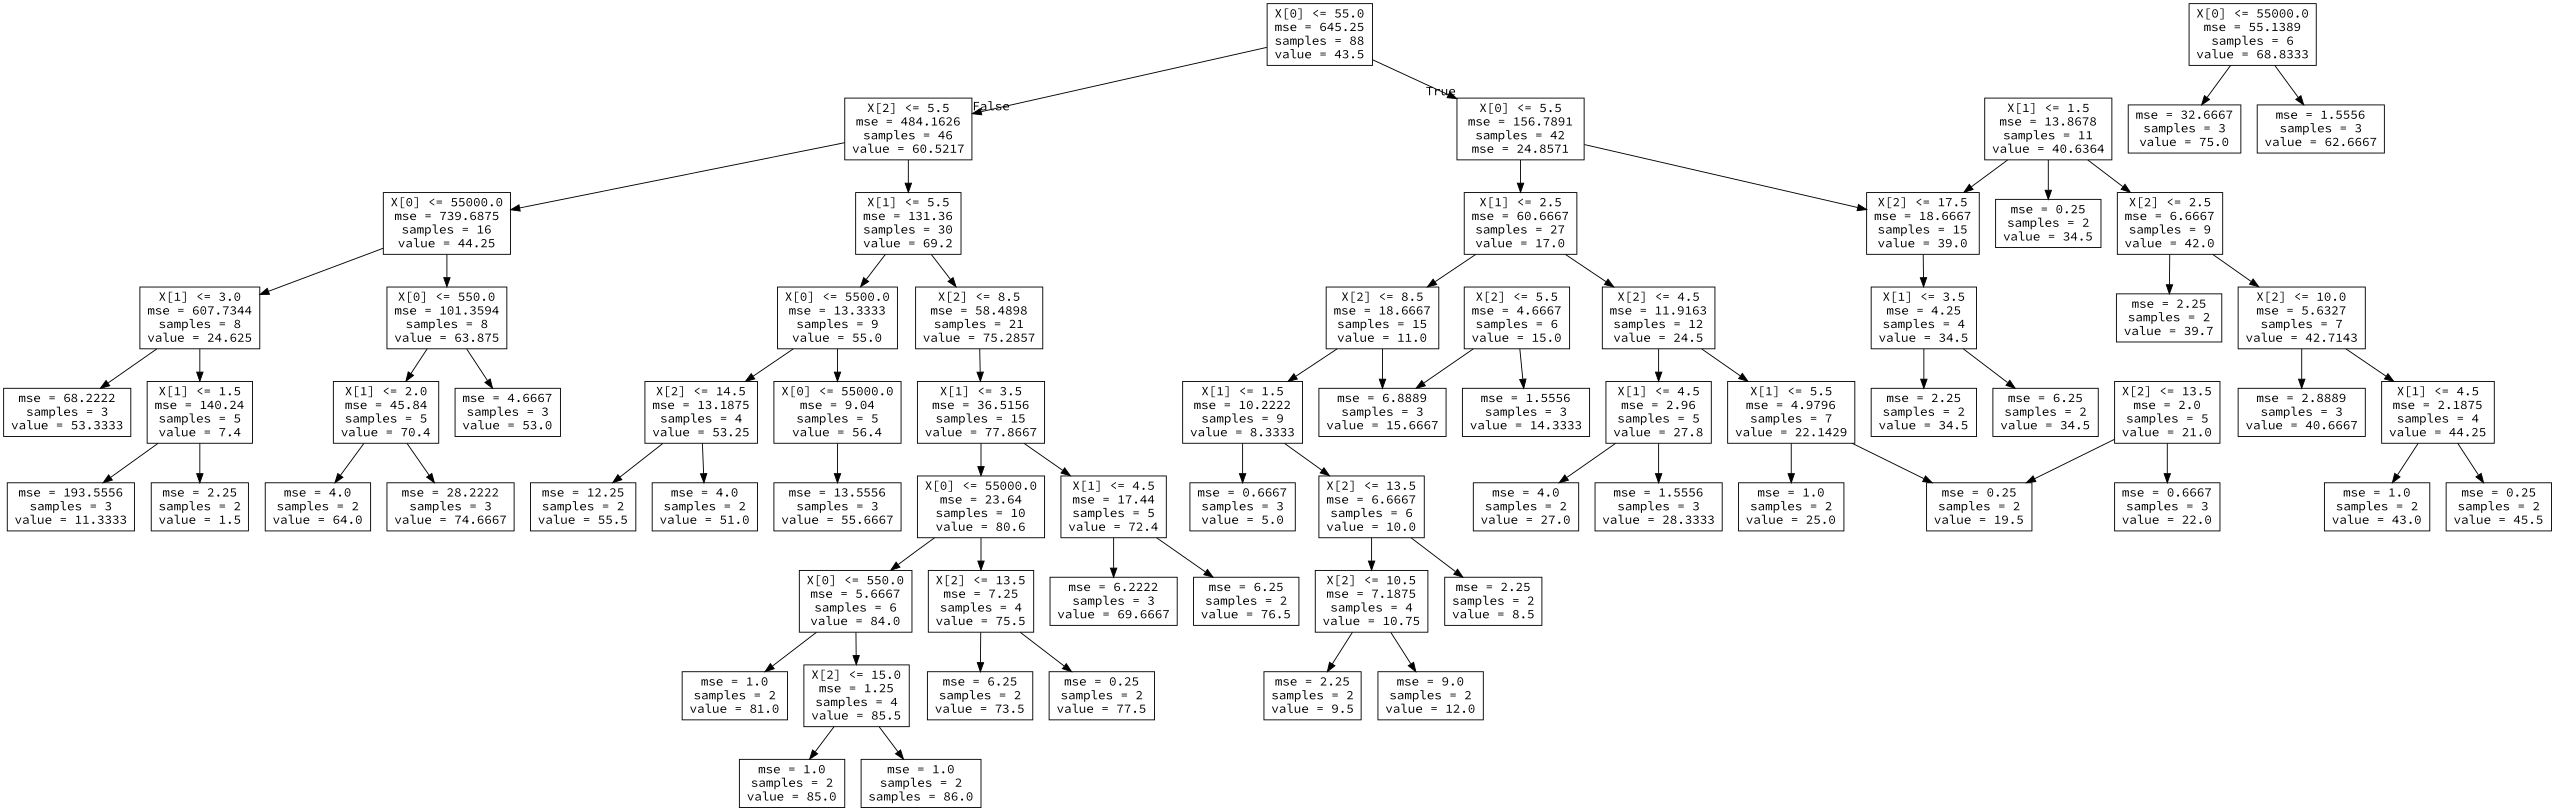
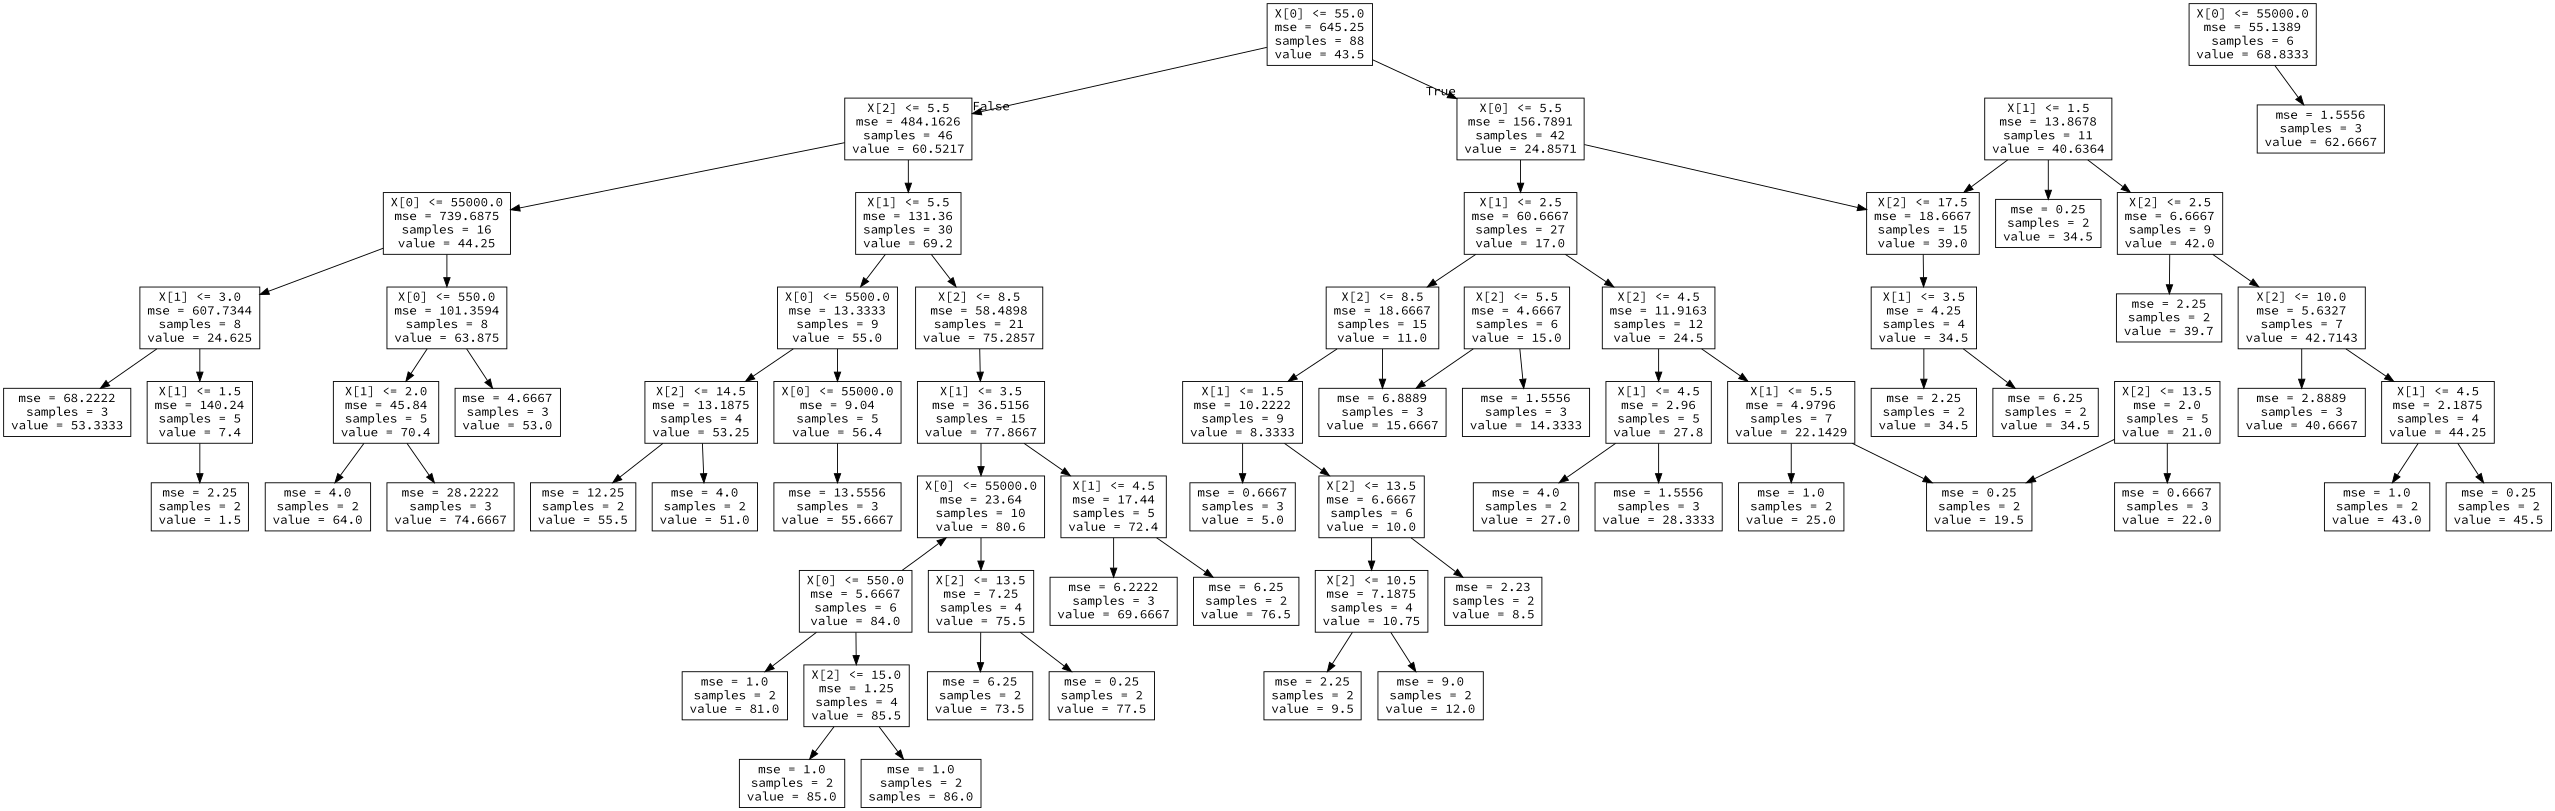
node "X[0] <= 5.5 mse = 156.7891 samples = 42 mse = 24.8571": label "X[0] <= 5.5 mse = 156.7891 samples = 42 mse = 24.8571" -> "X[0] <= 5.5 mse = 156.7891 samples = 42 value = 24.8571"
node "mse = 32.6667 samples = 3 value = 75.0": removed
node "mse = 193.5556 samples = 3 value = 11.3333": removed
edge "X[0] <= 55000.0 mse = 23.64 samples = 10 value = 80.6" -> "X[0] <= 550.0 mse = 5.6667 samples = 6 value = 84.0": reversed
node "mse = 2.25 samples = 2 value = 8.5": label "mse = 2.25 samples = 2 value = 8.5" -> "mse = 2.23 samples = 2 value = 8.5"
